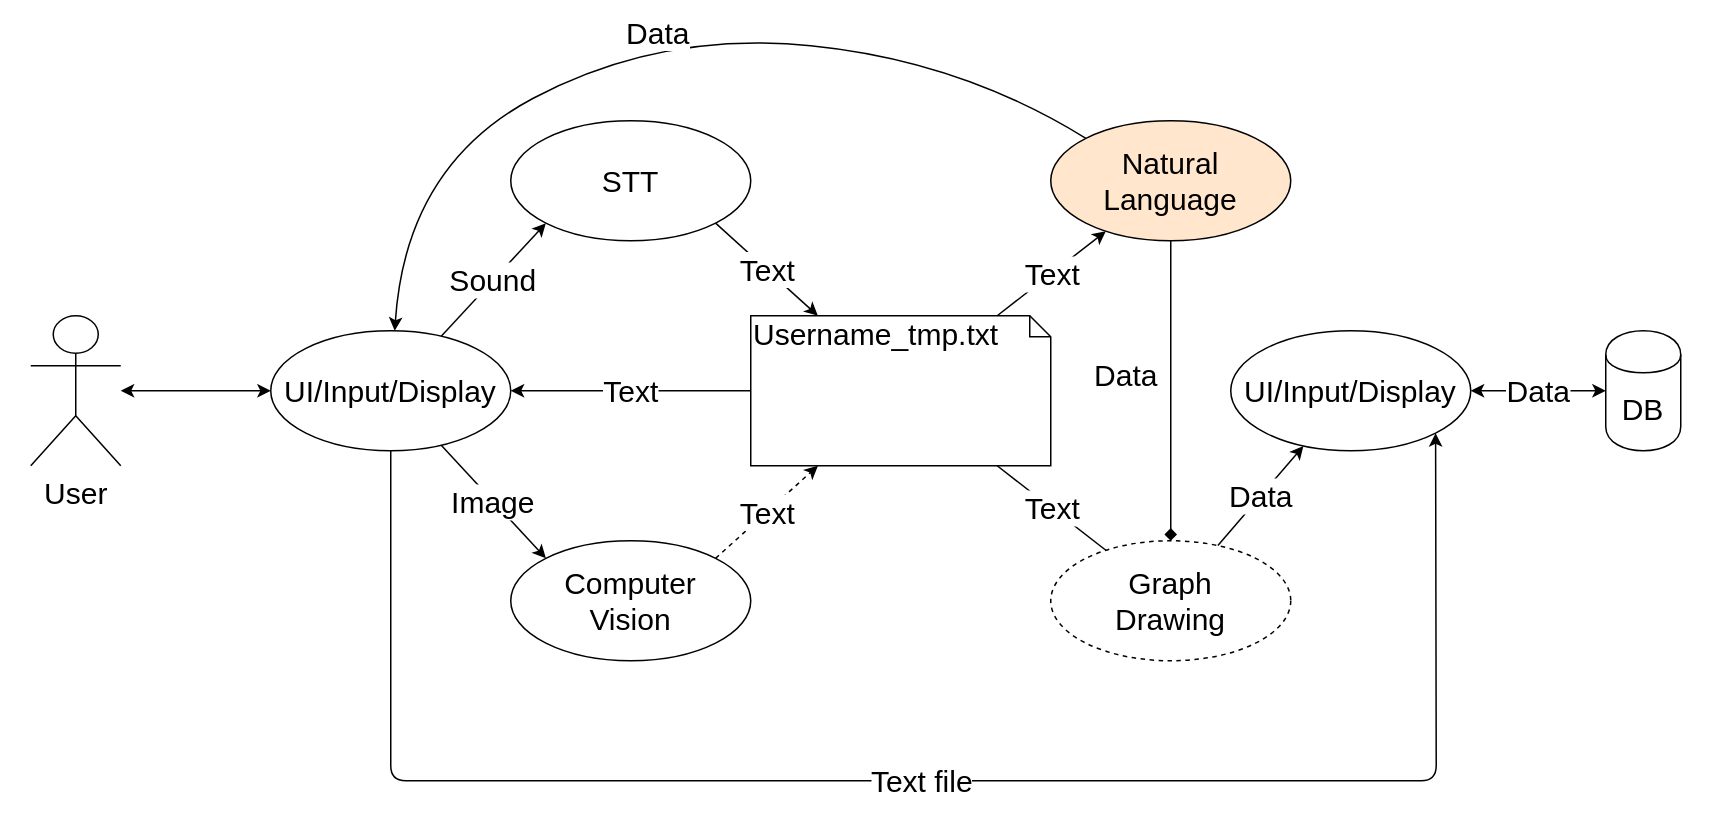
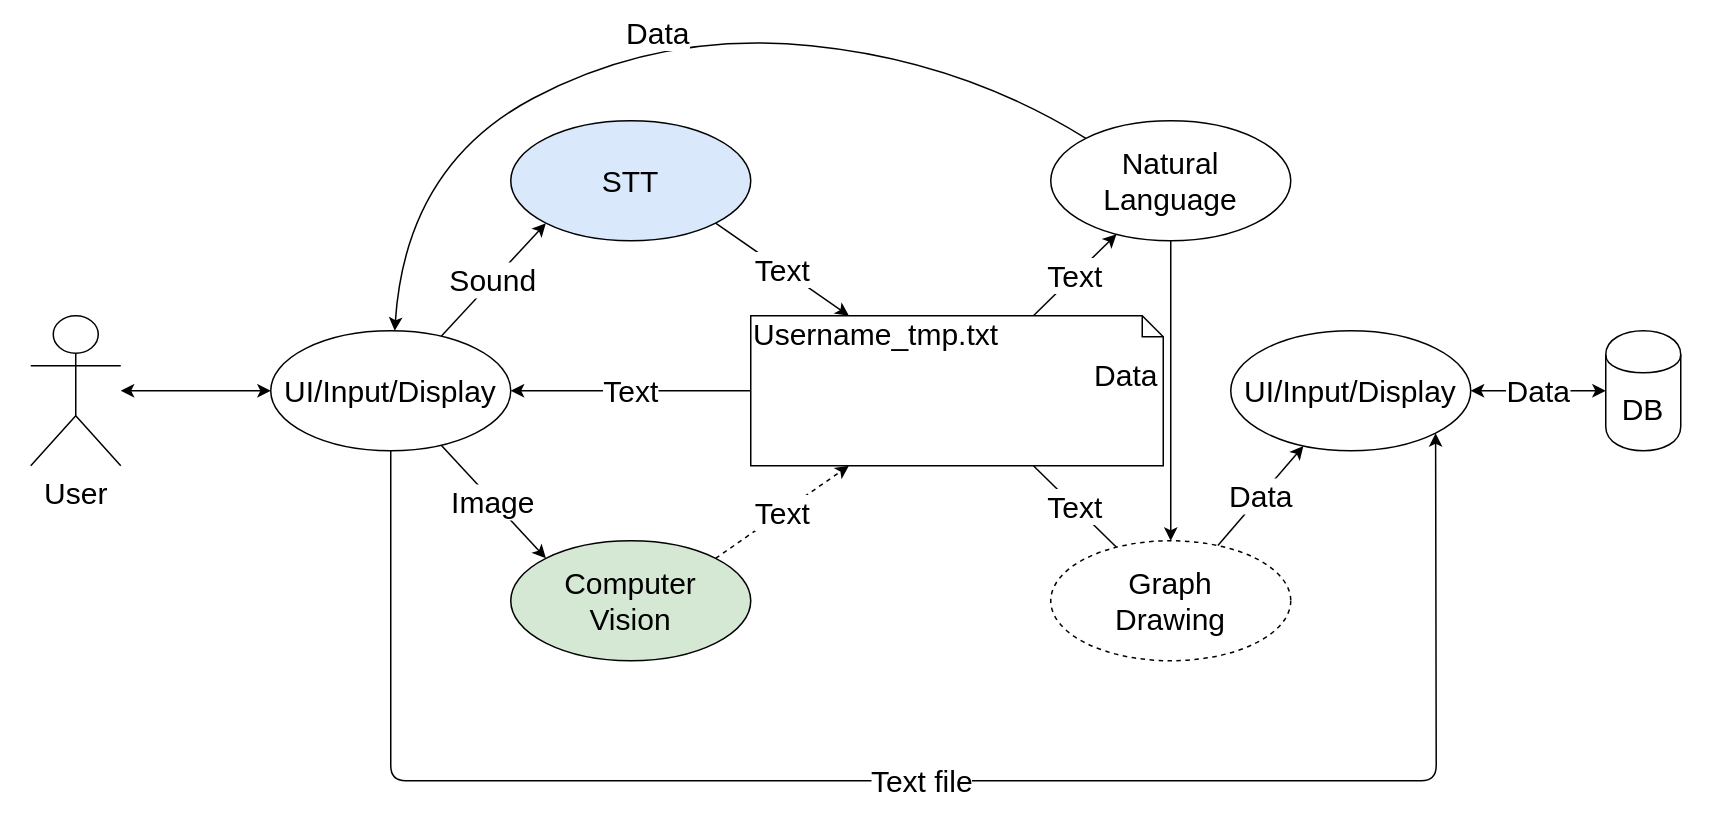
node "STT": fillcolor #ffffff -> #dae8fc
node "Natural Language": fillcolor #ffe6cc -> #ffffff
node "Username_tmp.txt": size 300x150 -> 413x150
edge "Natural Language" -> "Graph Drawing": arrowhead diamond -> classic
node "Computer Vision": fillcolor #ffffff -> #d5e8d4
